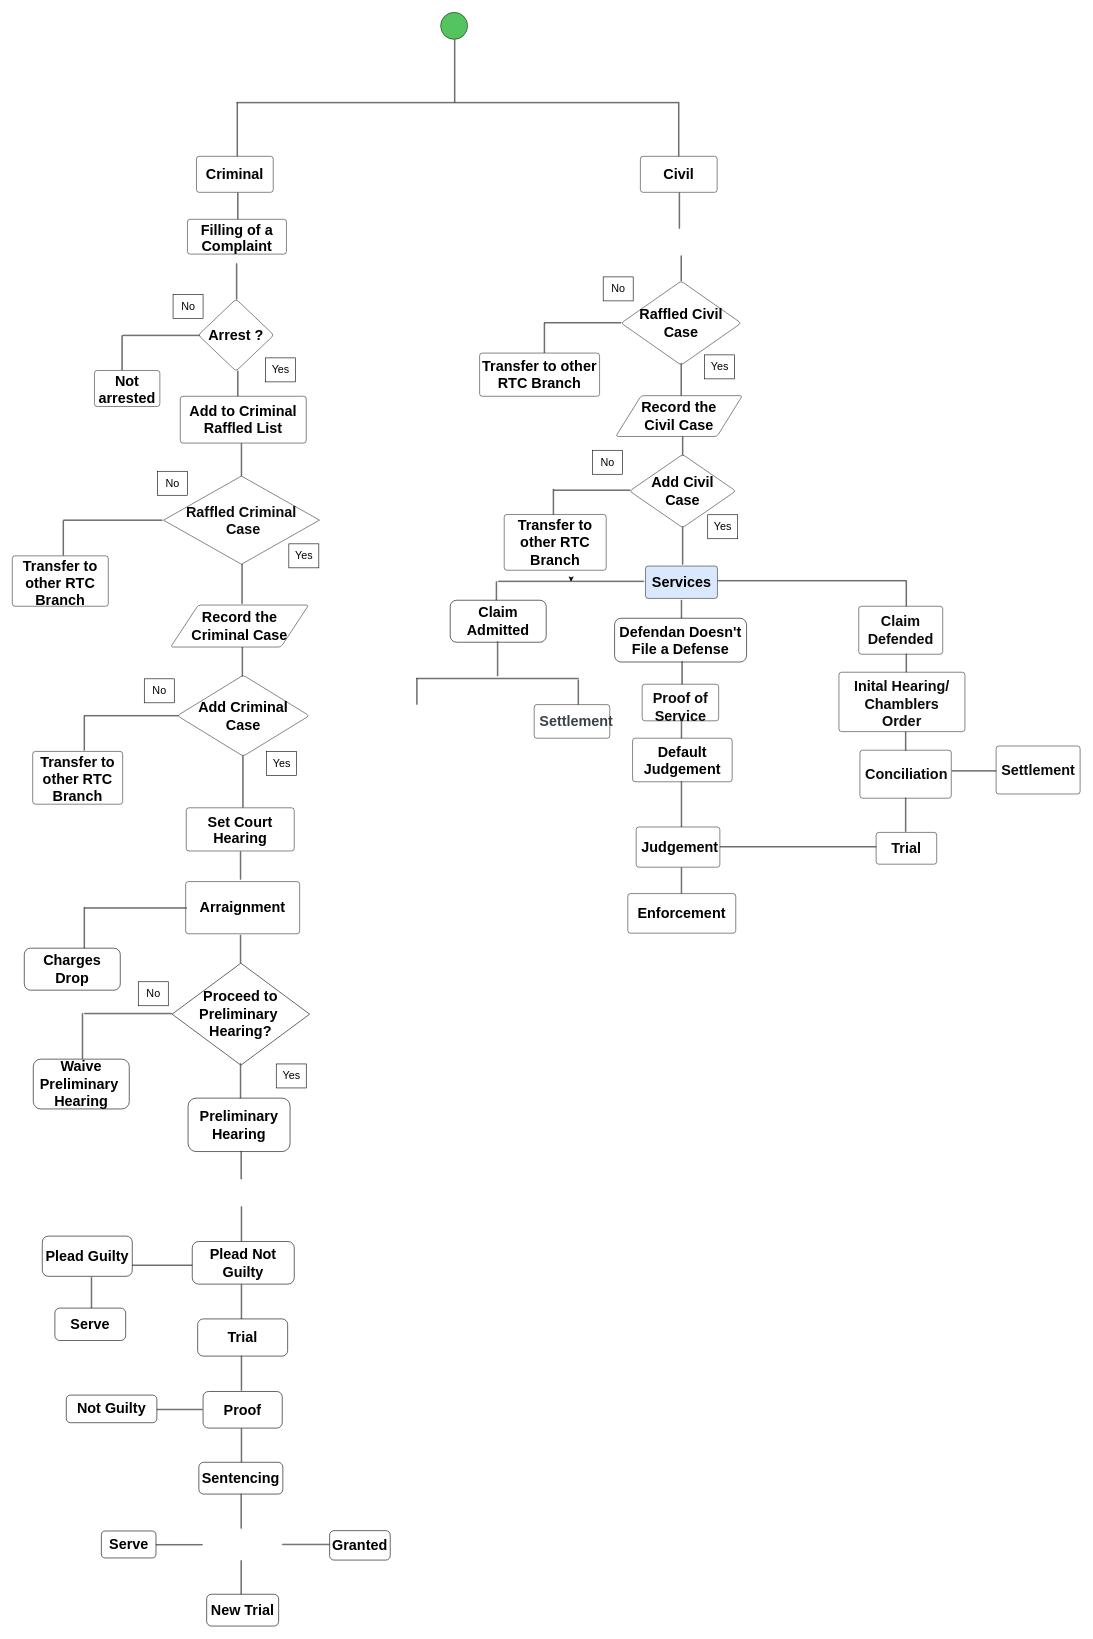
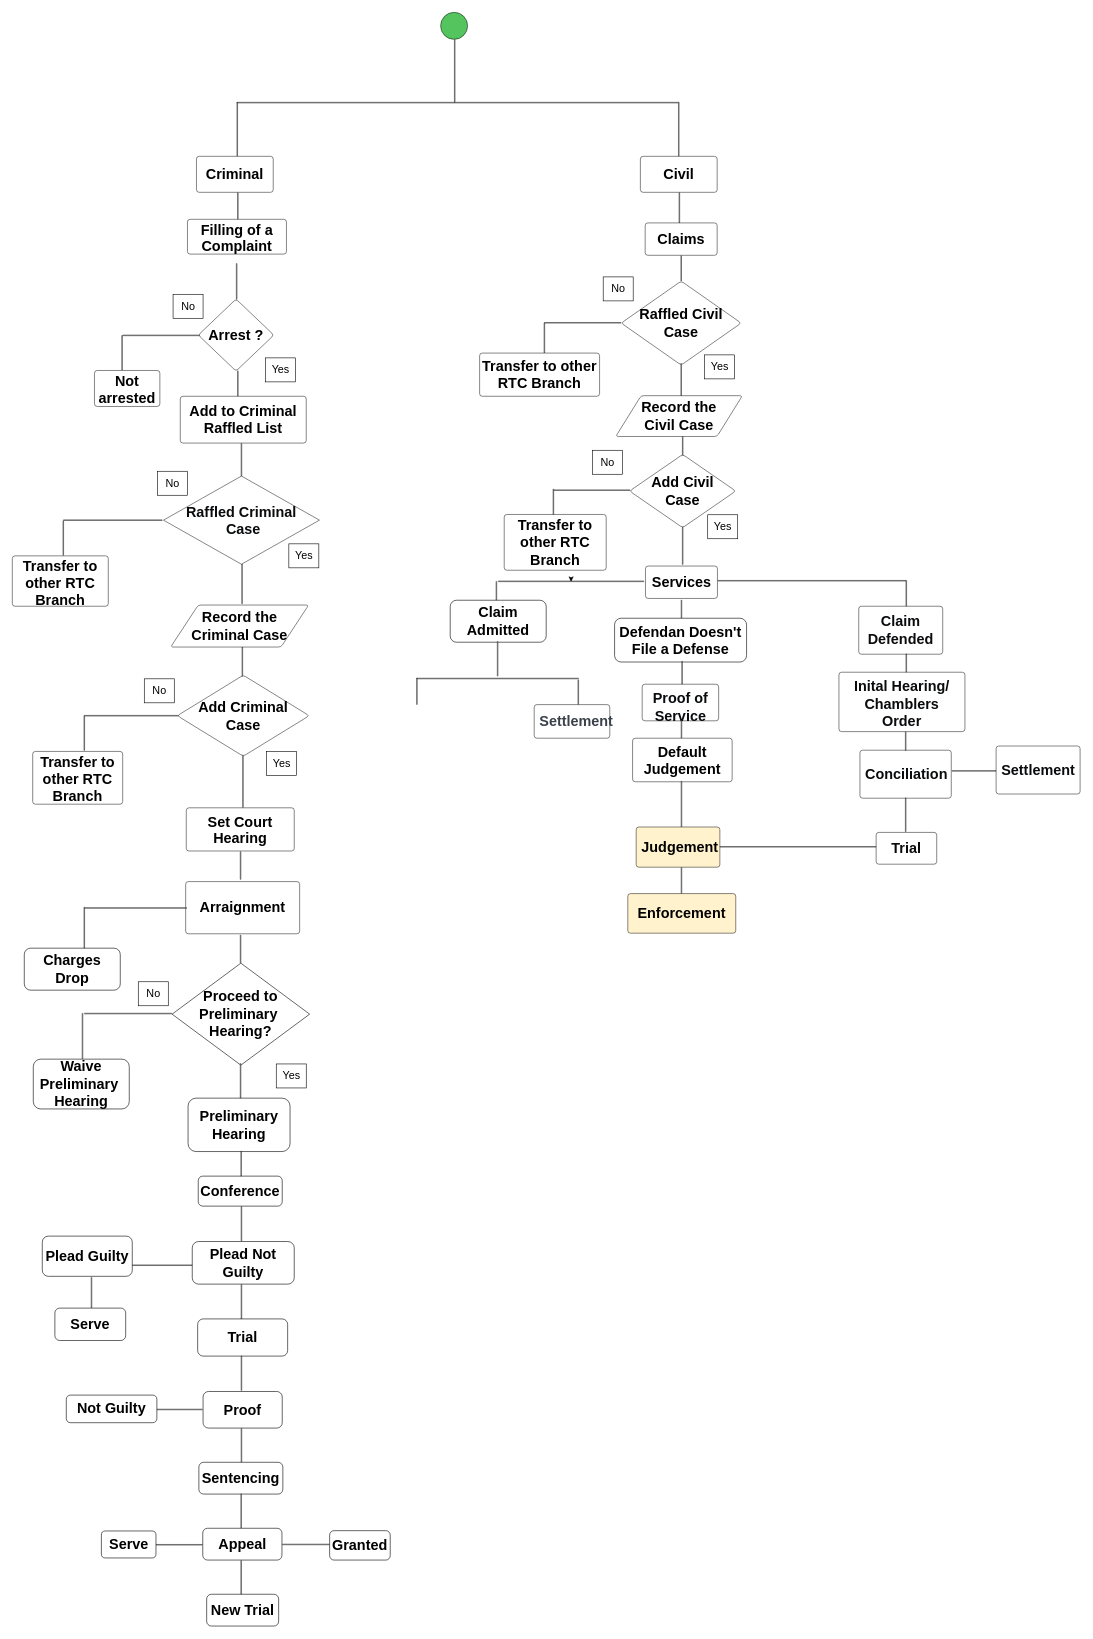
node "Claims": added
node "Services": fillcolor #dae8fc -> #ffffff
node "Judgement": fillcolor #ffffff -> #fff2cc
node "Enforcement": fillcolor #ffffff -> #fff2cc
node "Conference": added
node "Appeal": added
